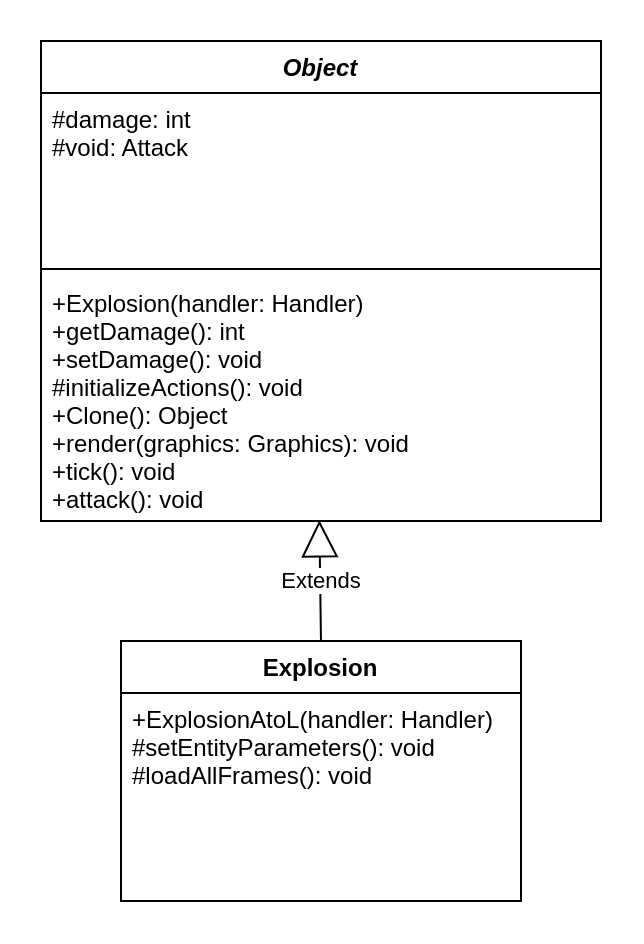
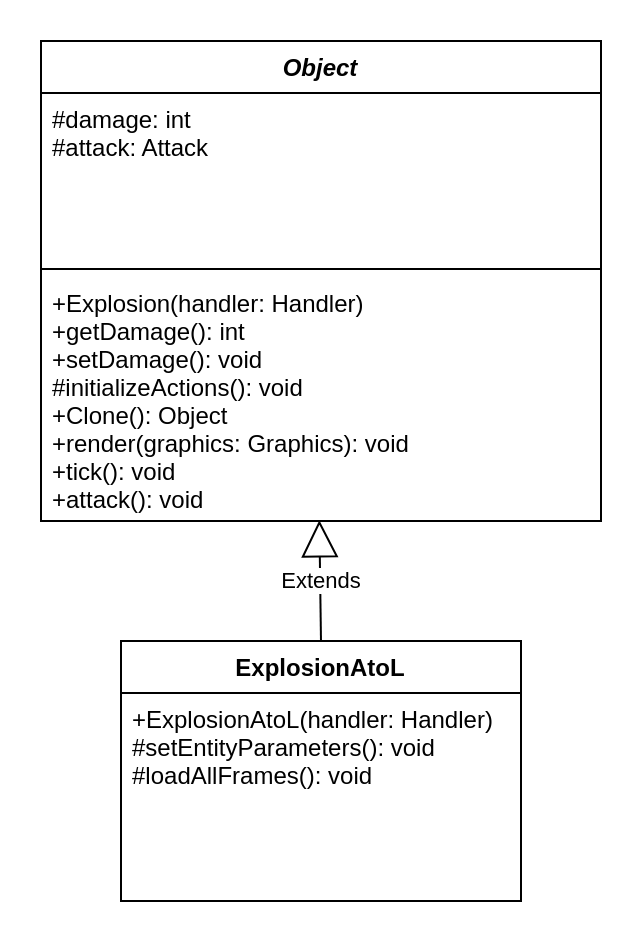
node "#damage: int #void: Attack": label "#damage: int #void: Attack" -> "#damage: int #attack: Attack"
node "Explosion": label "Explosion" -> "ExplosionAtoL"
